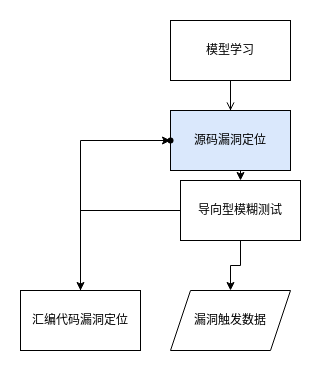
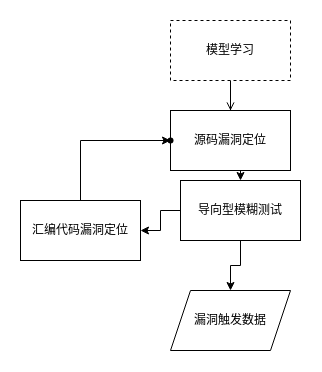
node "模型学习": style solid -> dashed
node "源码漏洞定位": fillcolor #dae8fc -> #ffffff
node "汇编代码漏洞定位": moved (81, 321) -> (81, 231)
